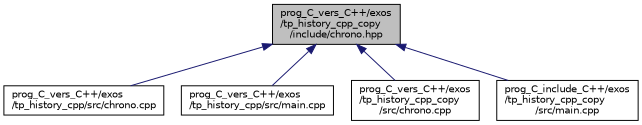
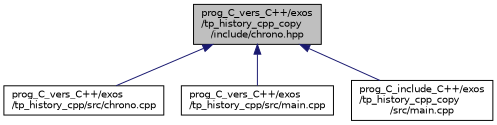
node "prog_C_vers_C++/exos /tp_history_cpp_copy /src/chrono.cpp": removed
